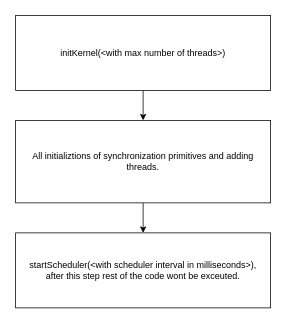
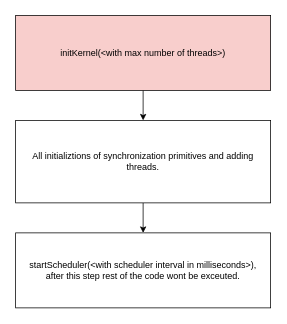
node "initKernel(<with max number of threads>)": fillcolor #ffffff -> #f8cecc
